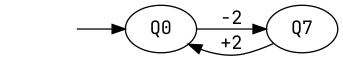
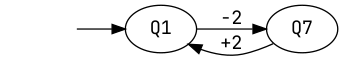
node "Q0": label "Q0" -> "Q1"
